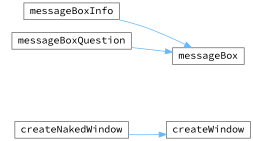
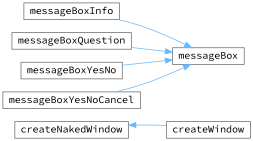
node "messageBoxYesNo": added
node "messageBoxYesNoCancel": added
edge "createNakedWindow" -> "createWindow": reversed
